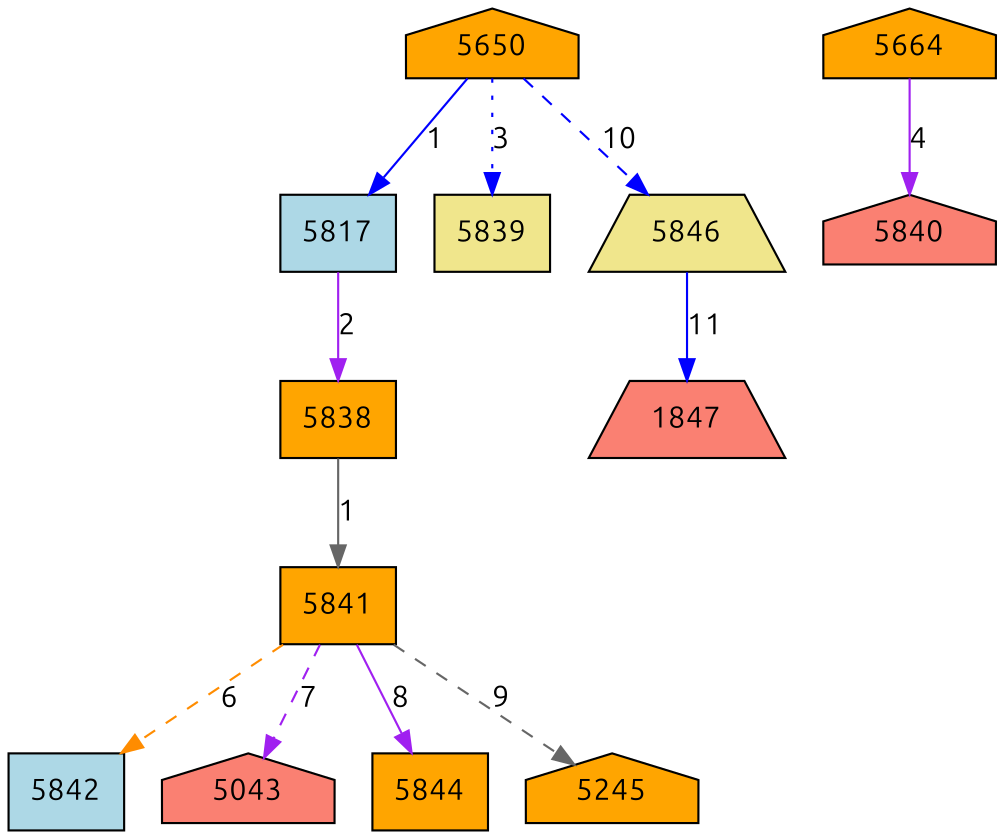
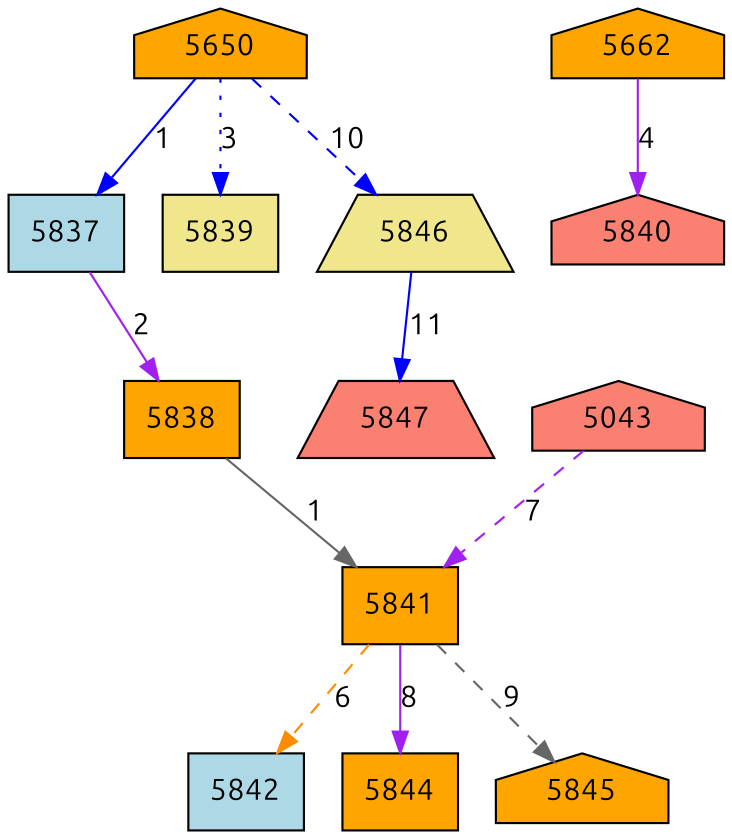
node "5664": label "5664" -> "5662"
node "5817": label "5817" -> "5837"
node "1847": label "1847" -> "5847"
edge "5841" -> "5043": reversed
node "5245": label "5245" -> "5845"
